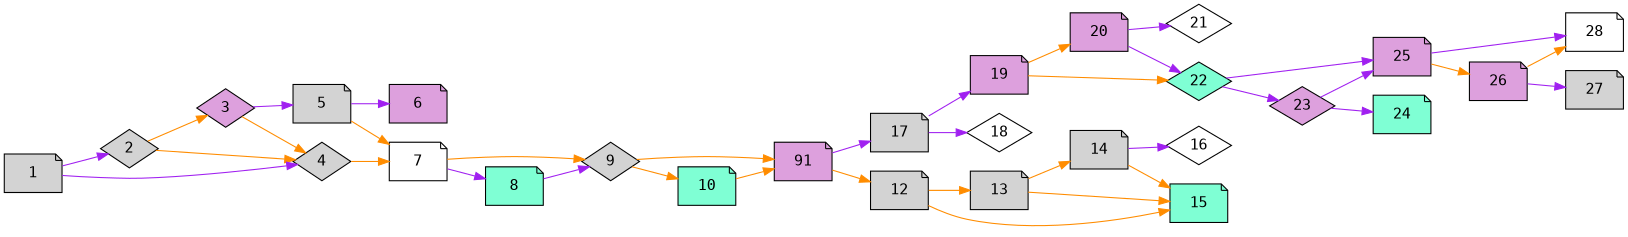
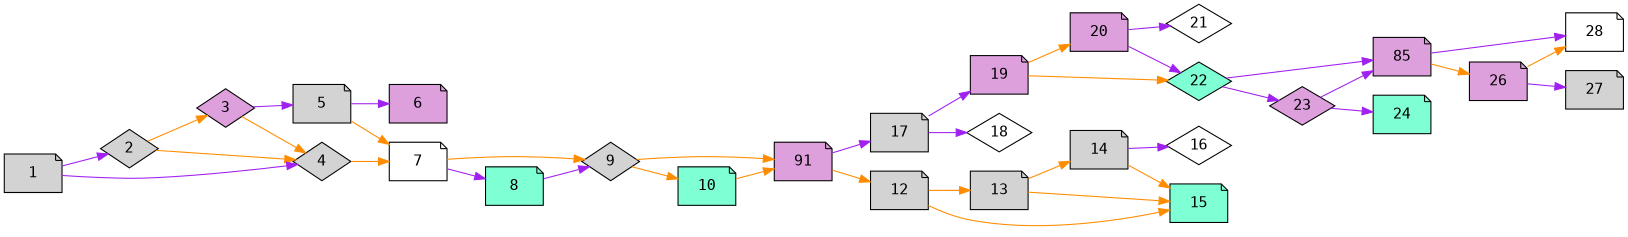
node "25": label "25" -> "85"
